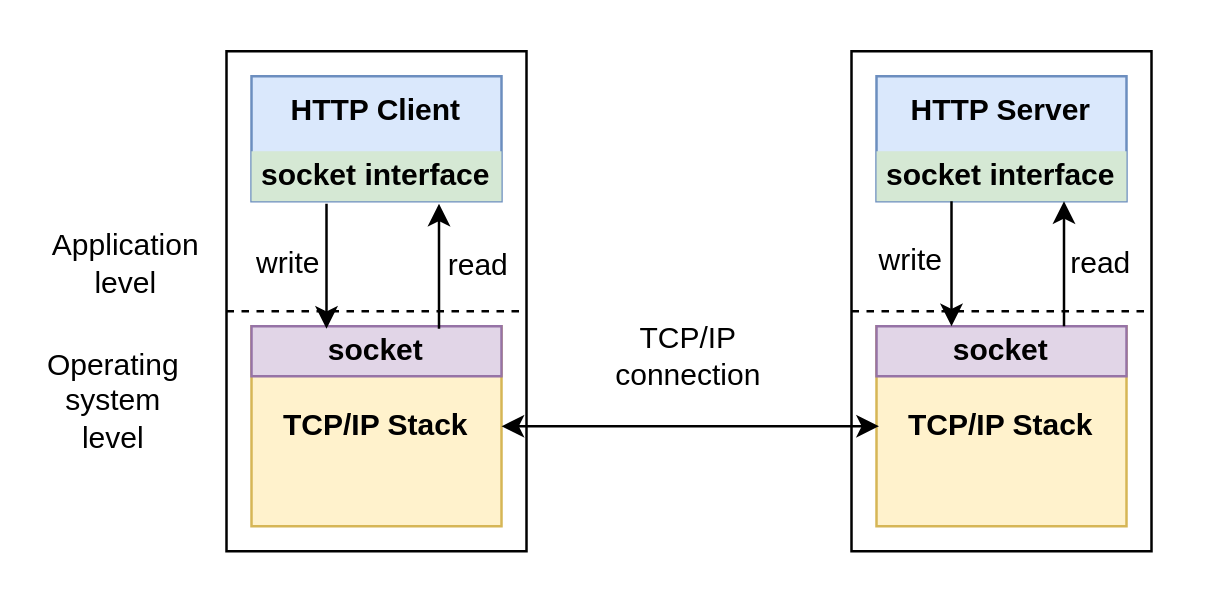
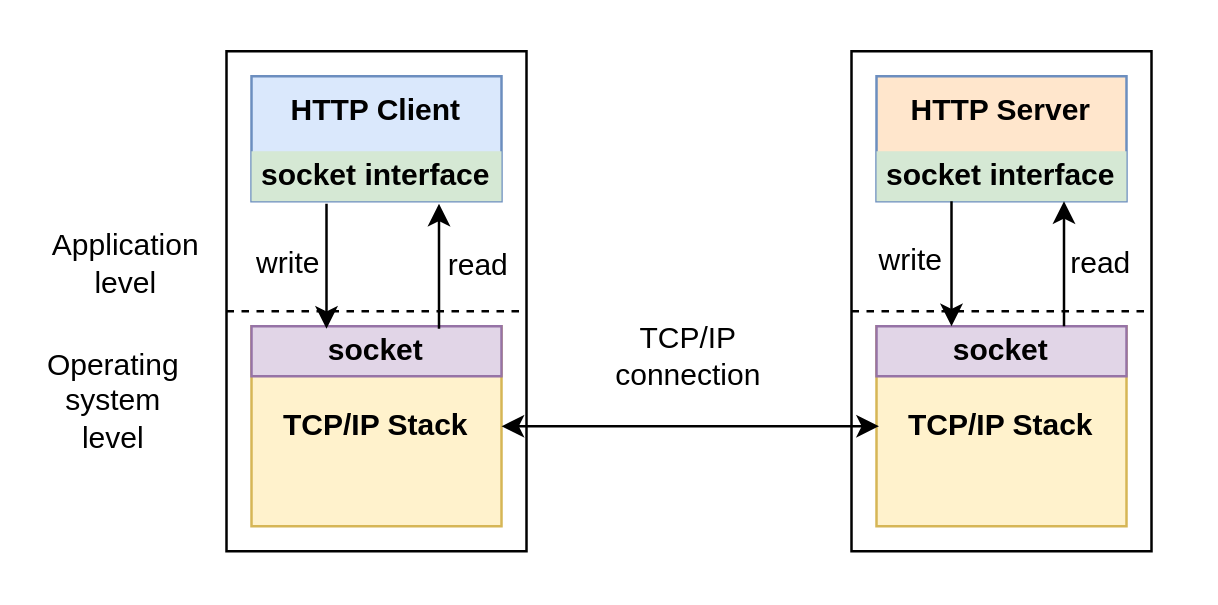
node "HTTP Server": fillcolor #dae8fc -> #ffe6cc
